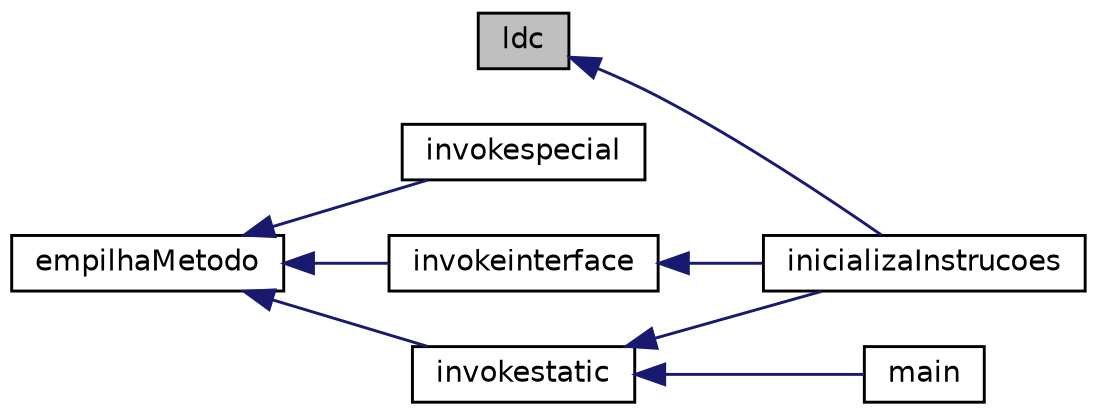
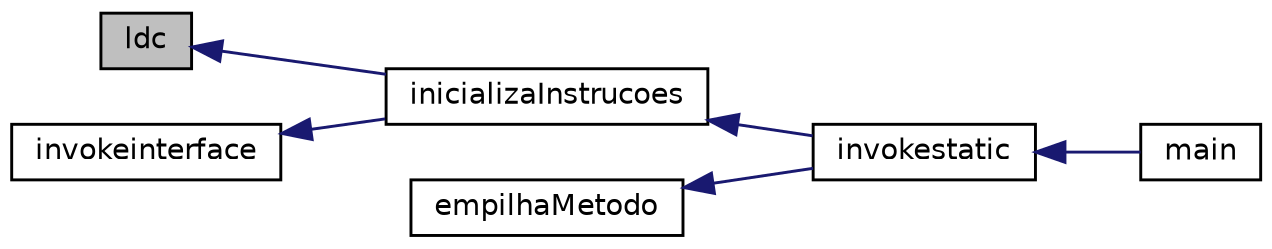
node "invokespecial": removed
edge "invokeinterface" -> "empilhaMetodo": removed
edge "inicializaInstrucoes" -> "invokestatic": reversed
